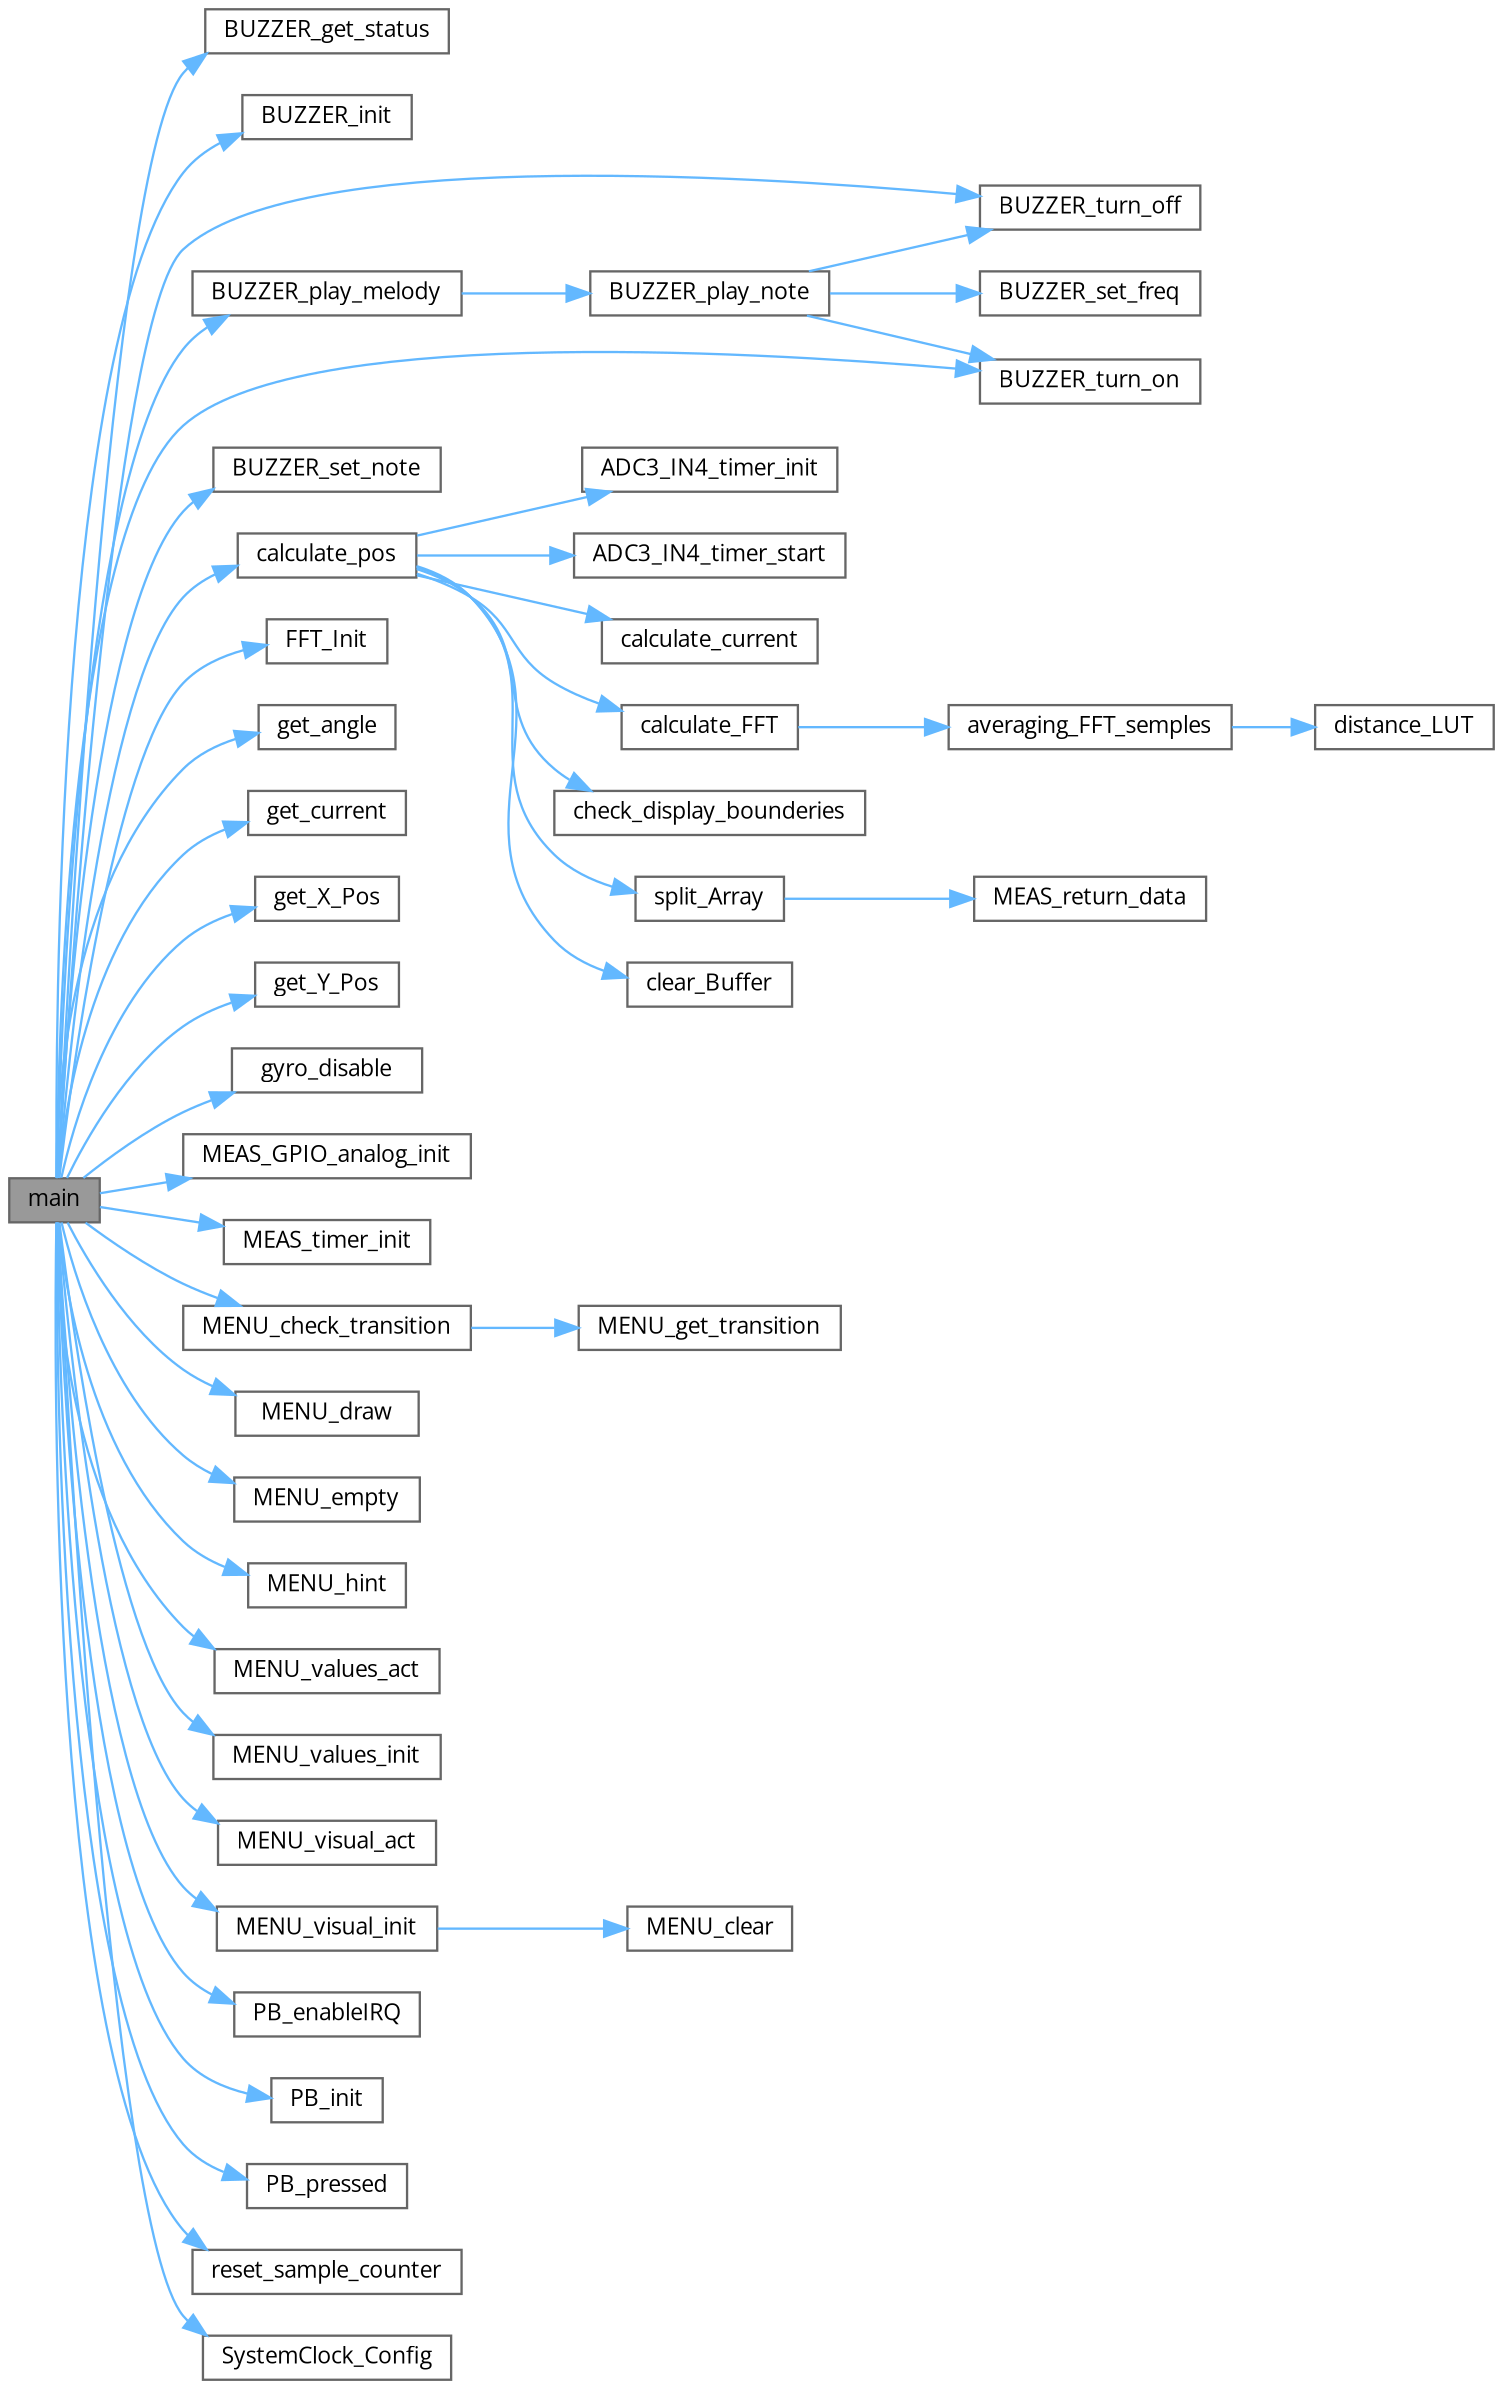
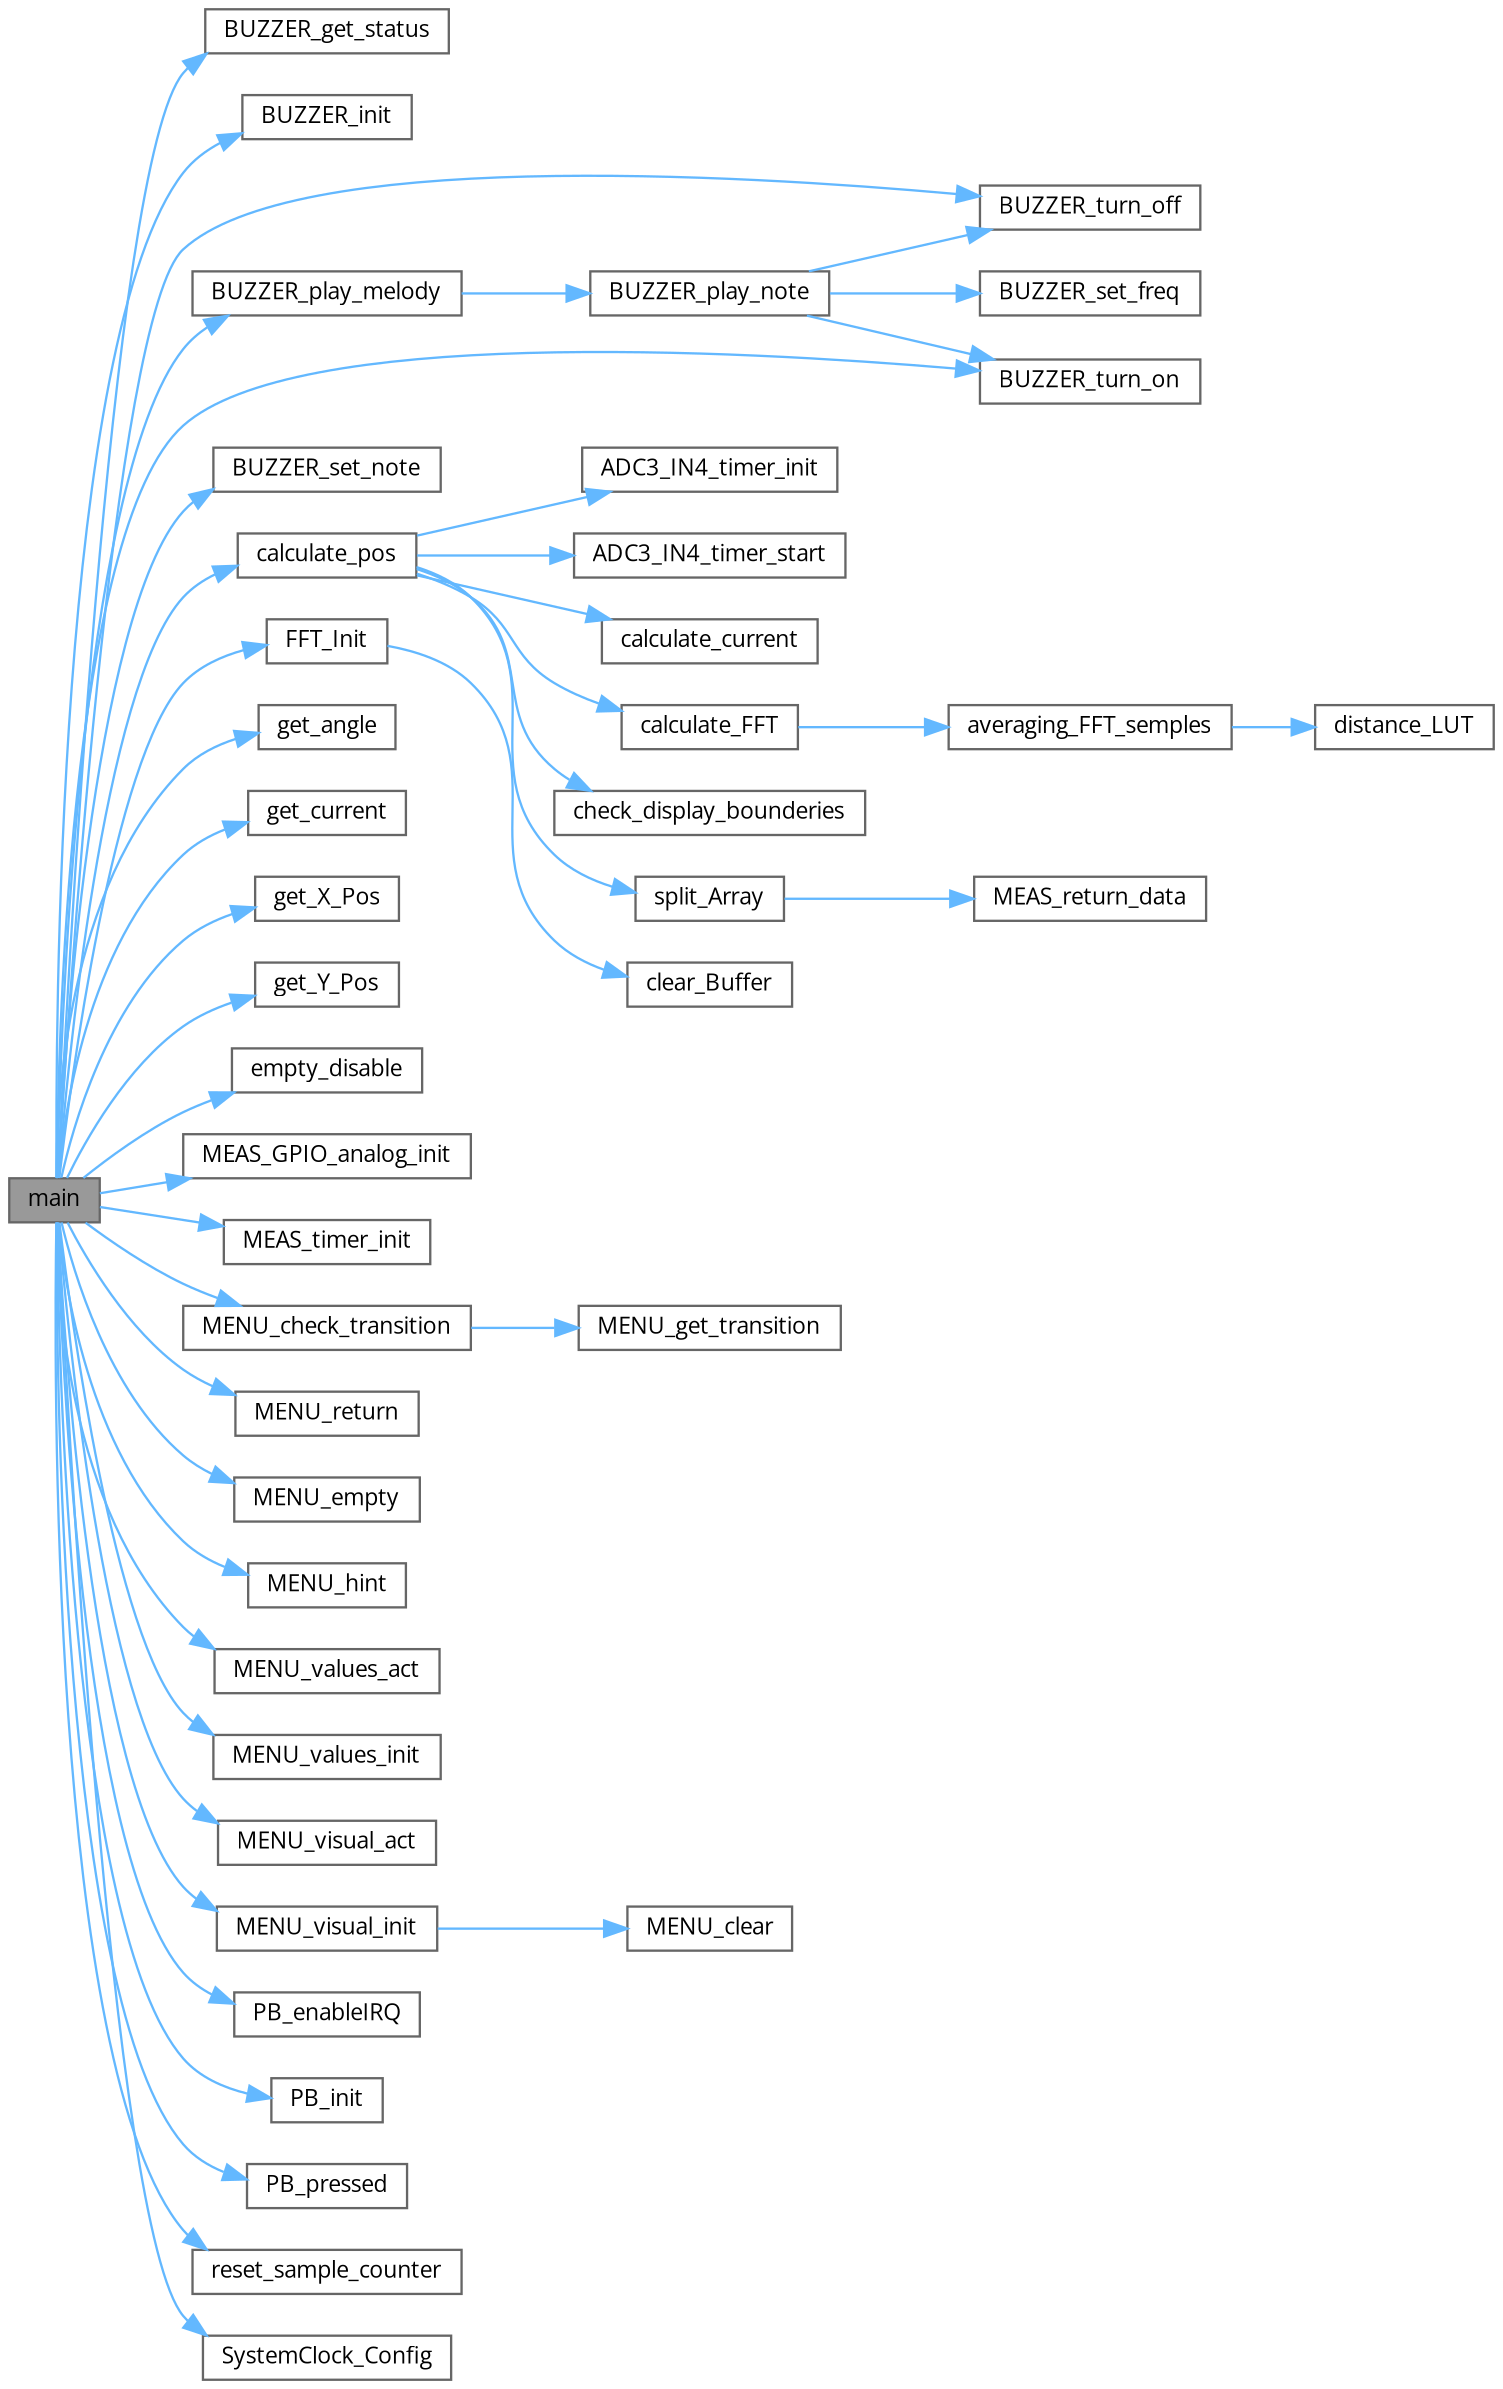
edge "calculate_pos" -> "clear_Buffer": now "FFT_Init" -> "clear_Buffer"
node "gyro_disable": label "gyro_disable" -> "empty_disable"
node "MENU_draw": label "MENU_draw" -> "MENU_return"
